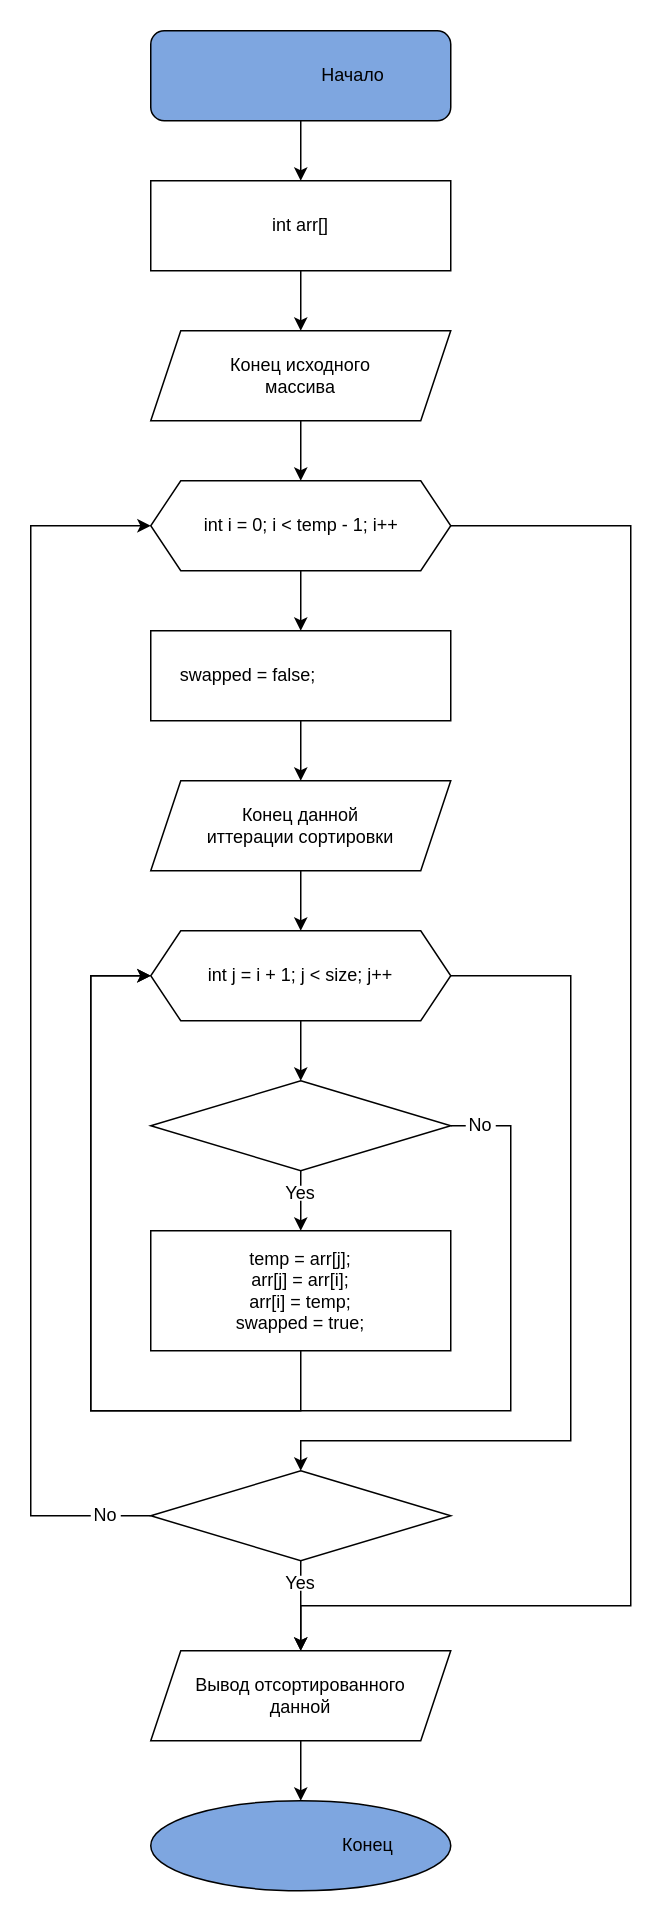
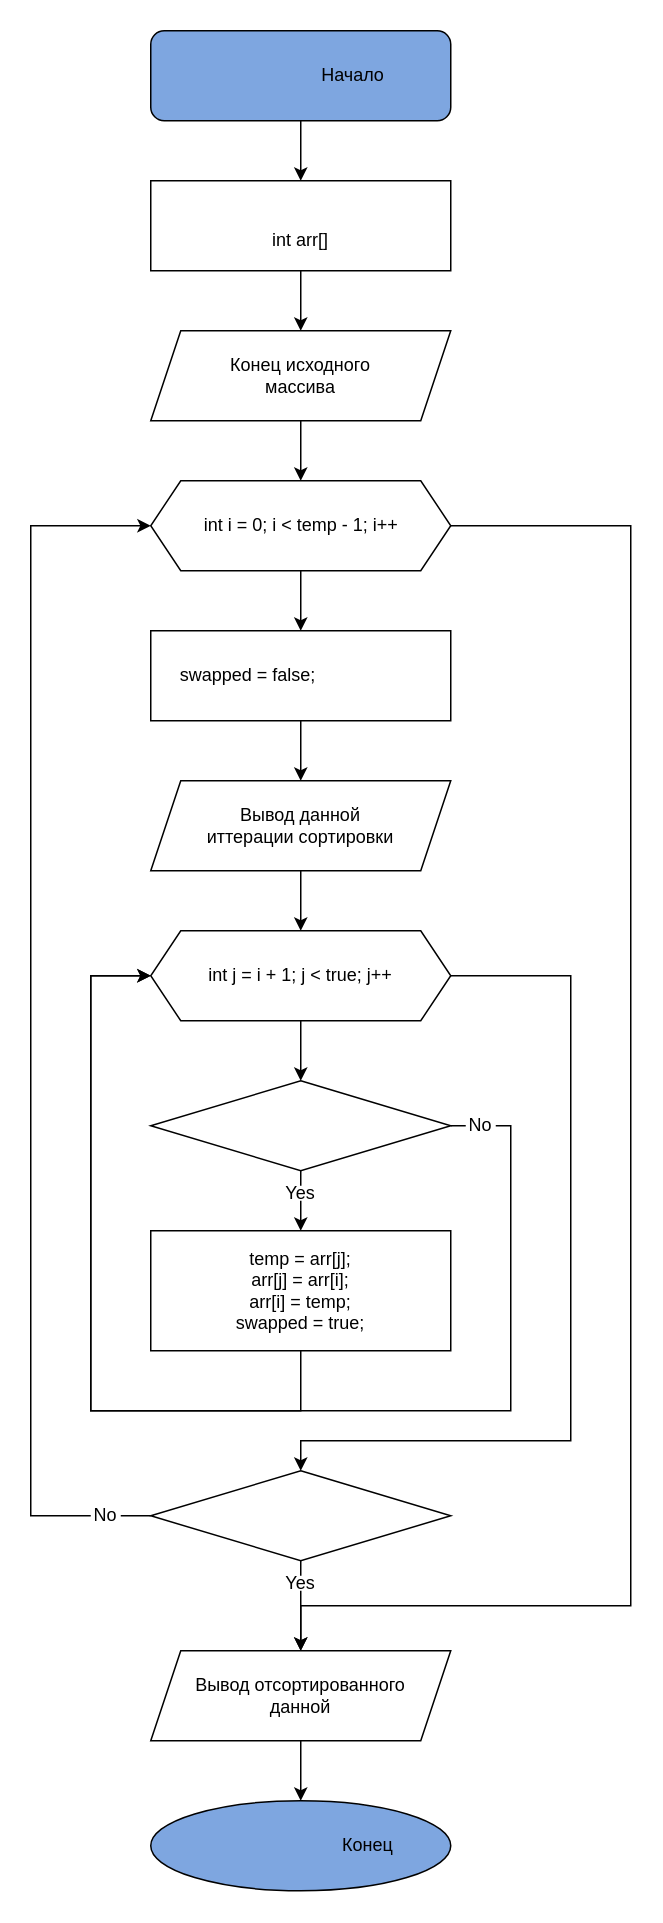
node "int arr[]": moved (301, 226) -> (301, 241)
node "Конец данной иттерации сортировки": label "Конец данной иттерации сортировки" -> "Вывод данной иттерации сортировки"
node "int j = i + 1; j < size; j++": label "int j = i + 1; j < size; j++" -> "int j = i + 1; j < true; j++"
